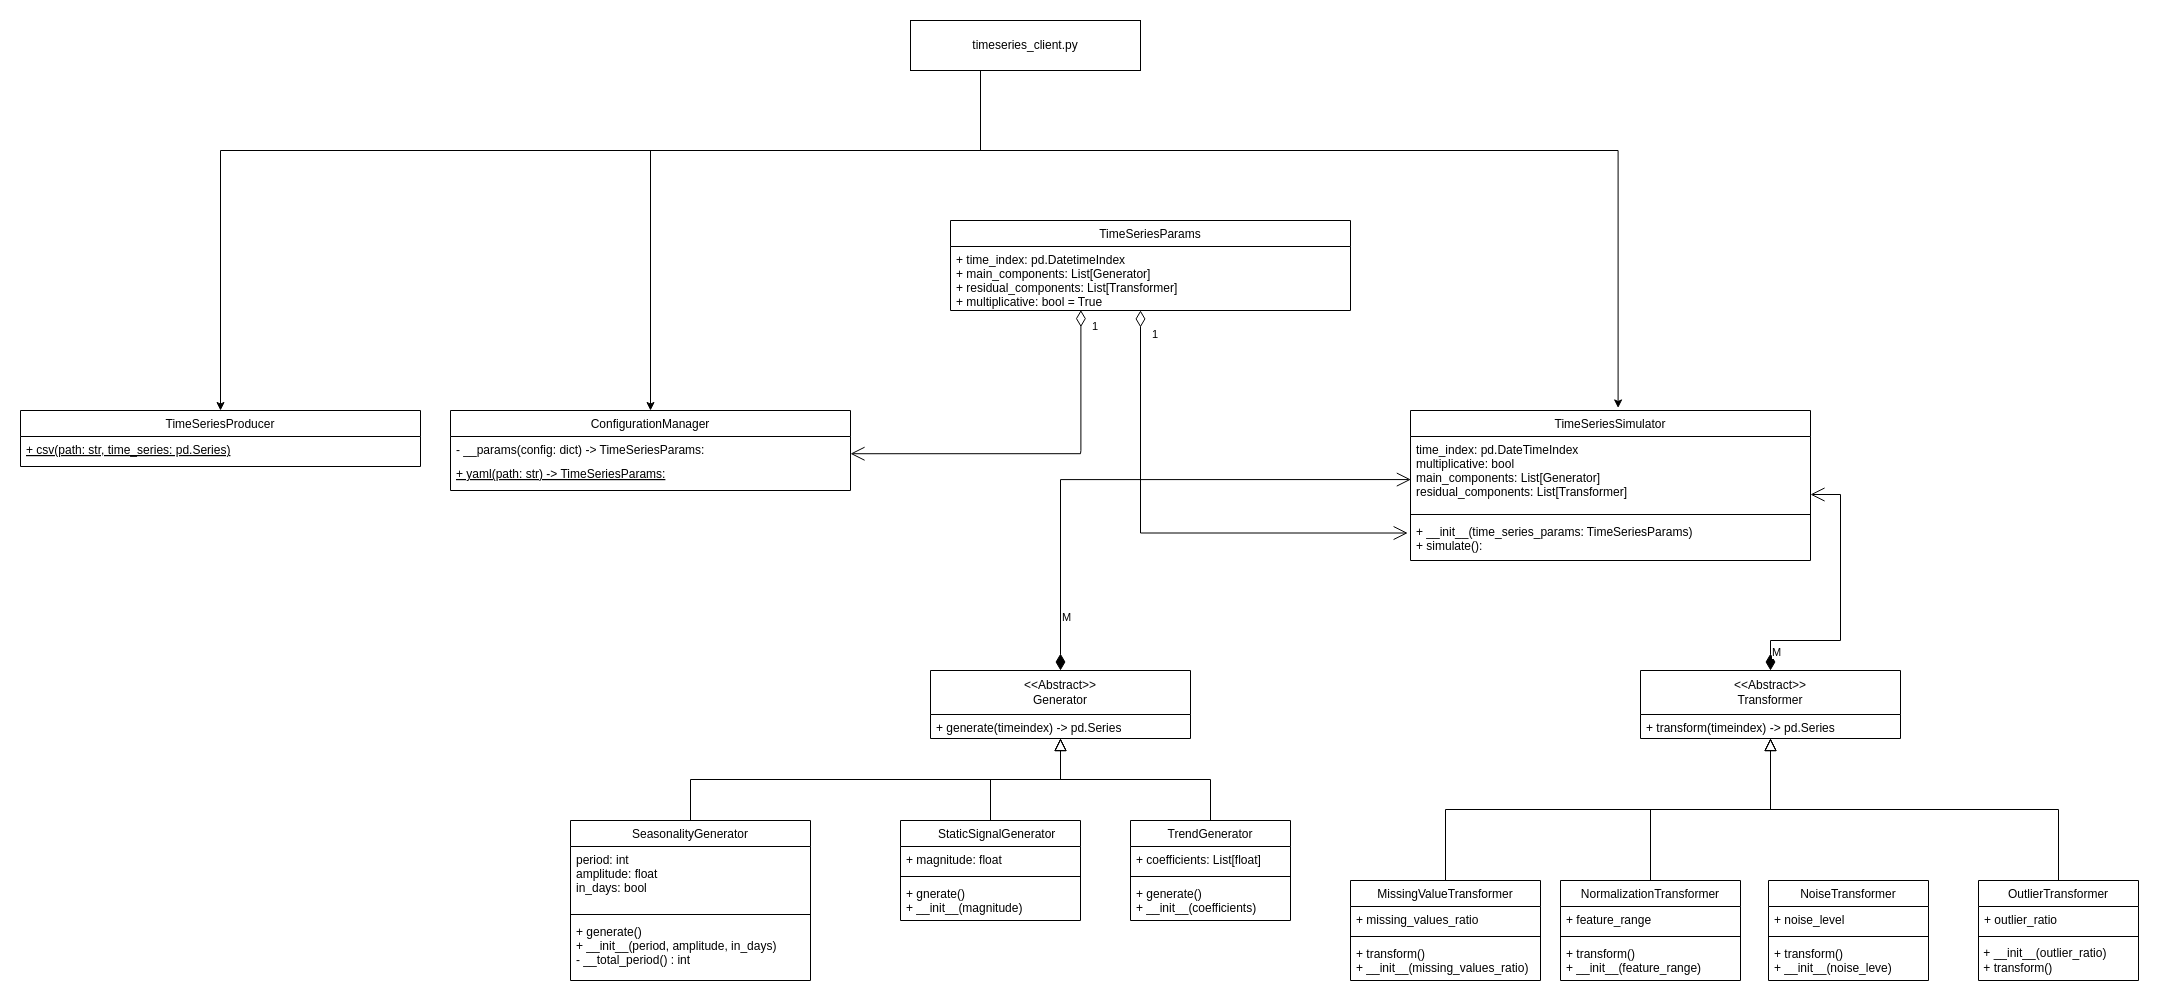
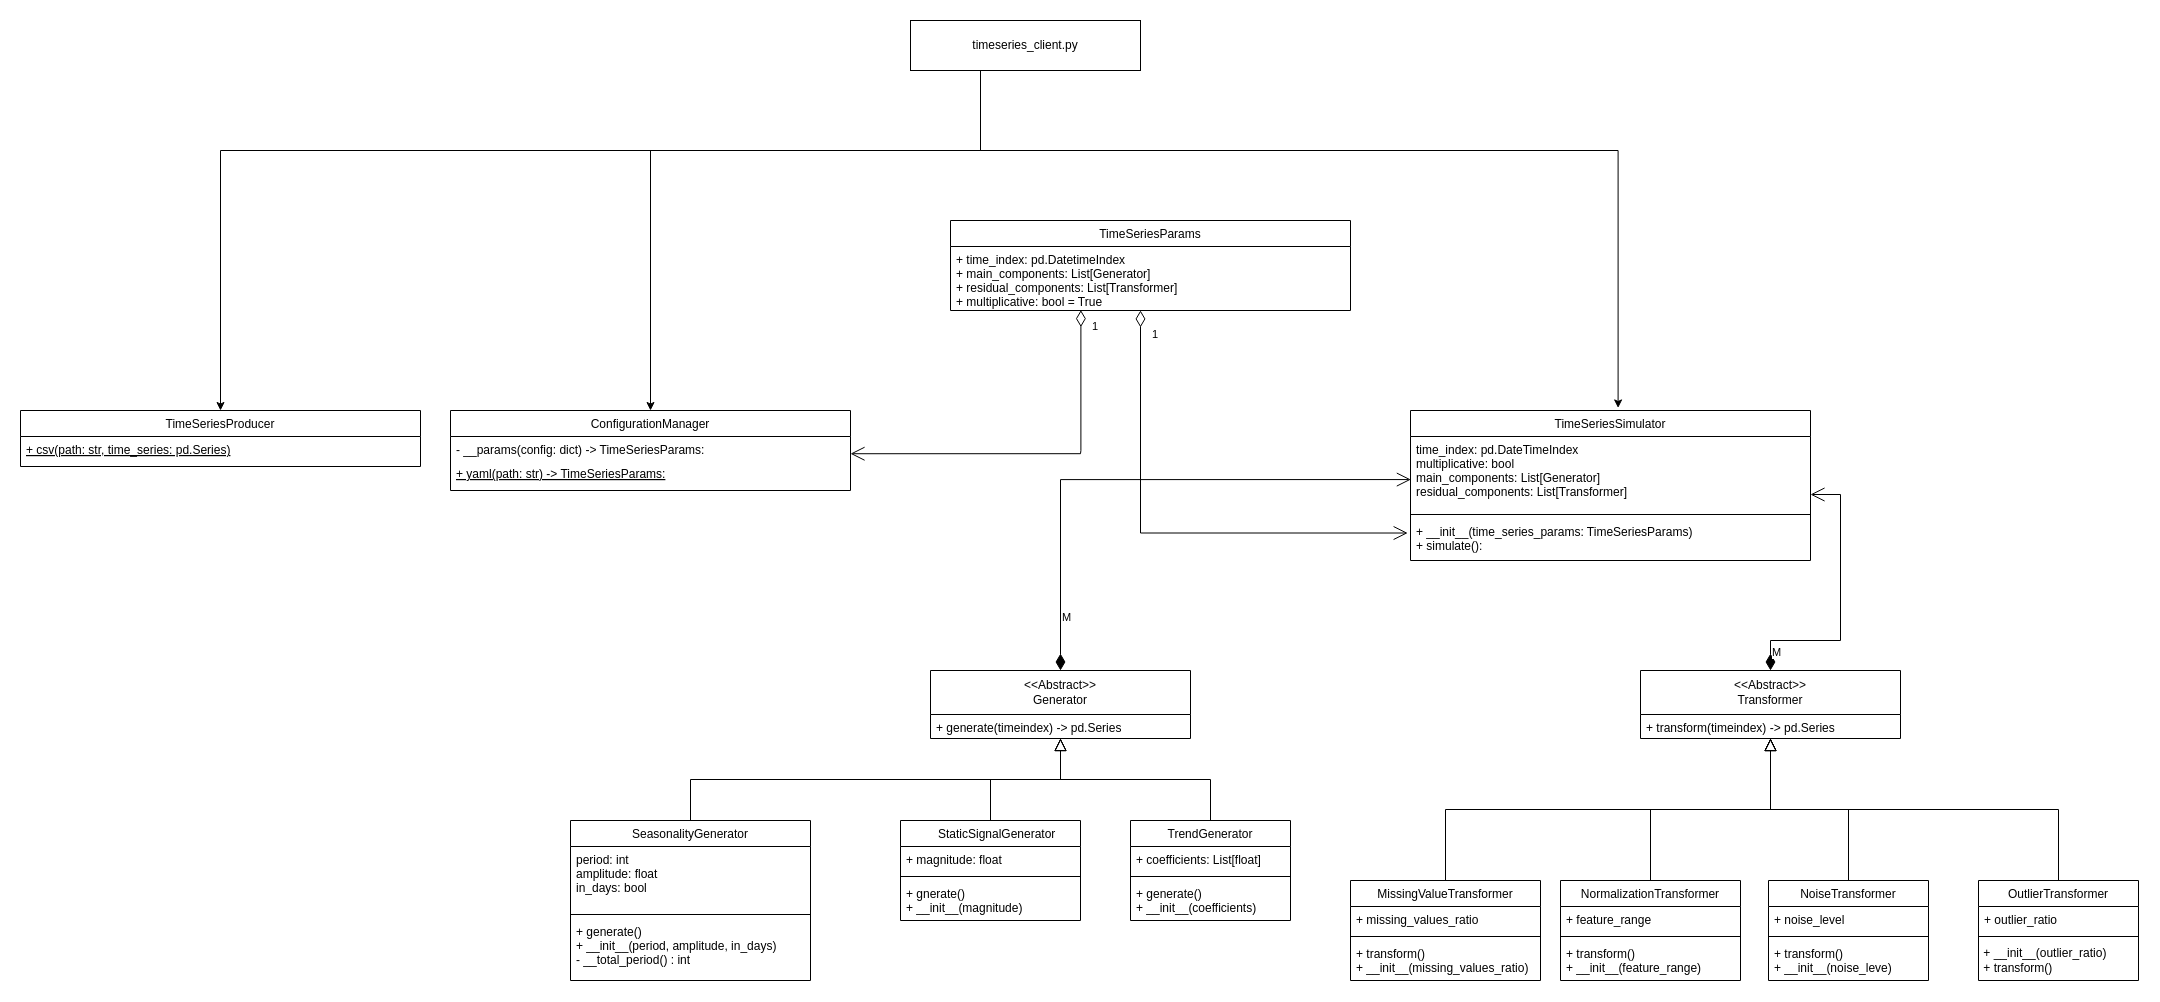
edge "NoiseTransformer" -> "<<Abstract>> Transformer": added
